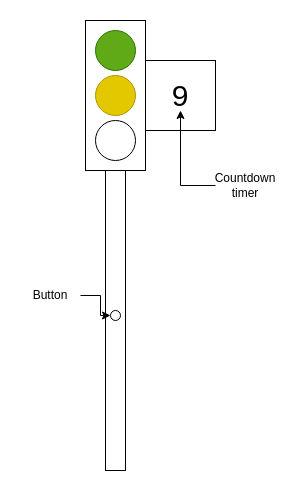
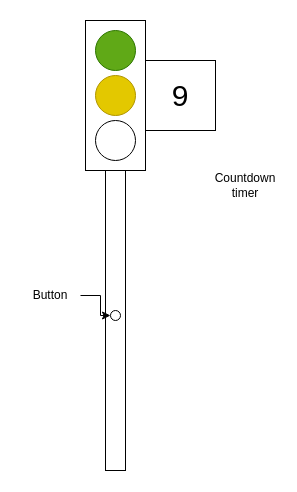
edge "Countdown timer" -> "9": removed
